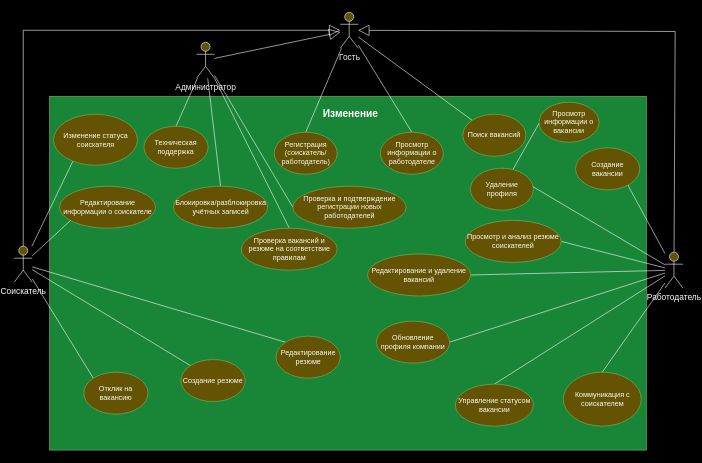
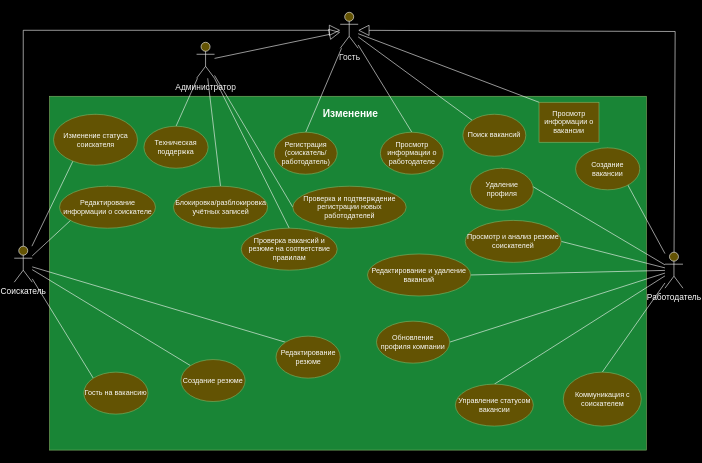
node "Просмотр информации о вакансии": shape ellipse -> rectangle
edge "Просмотр информации о вакансии" -- "Удаление профиля": now "Просмотр информации о вакансии" -- "Гость"
node "Отклик на вакансию": label "Отклик на вакансию" -> "Гость на вакансию"
